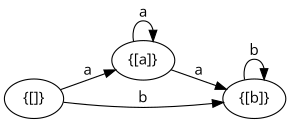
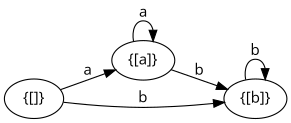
edge "{[a]}" -> "{[b]}": label "a" -> "b"
